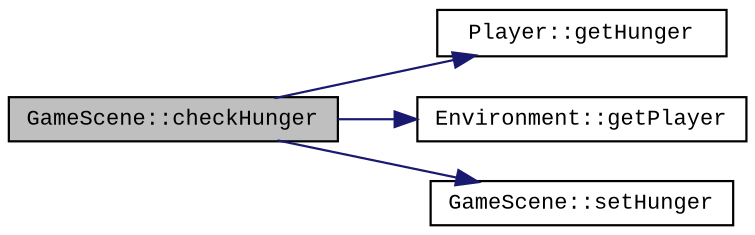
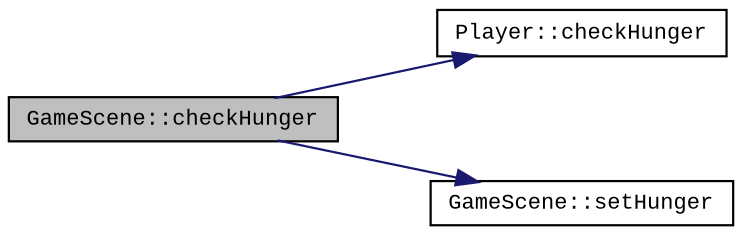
node "Player::getHunger": label "Player::getHunger" -> "Player::checkHunger"
node "Environment::getPlayer": removed
